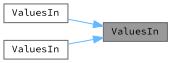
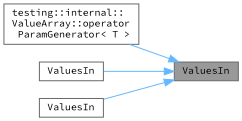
node "testing::internal:: ValueArray::operator ParamGenerator< T >": added
